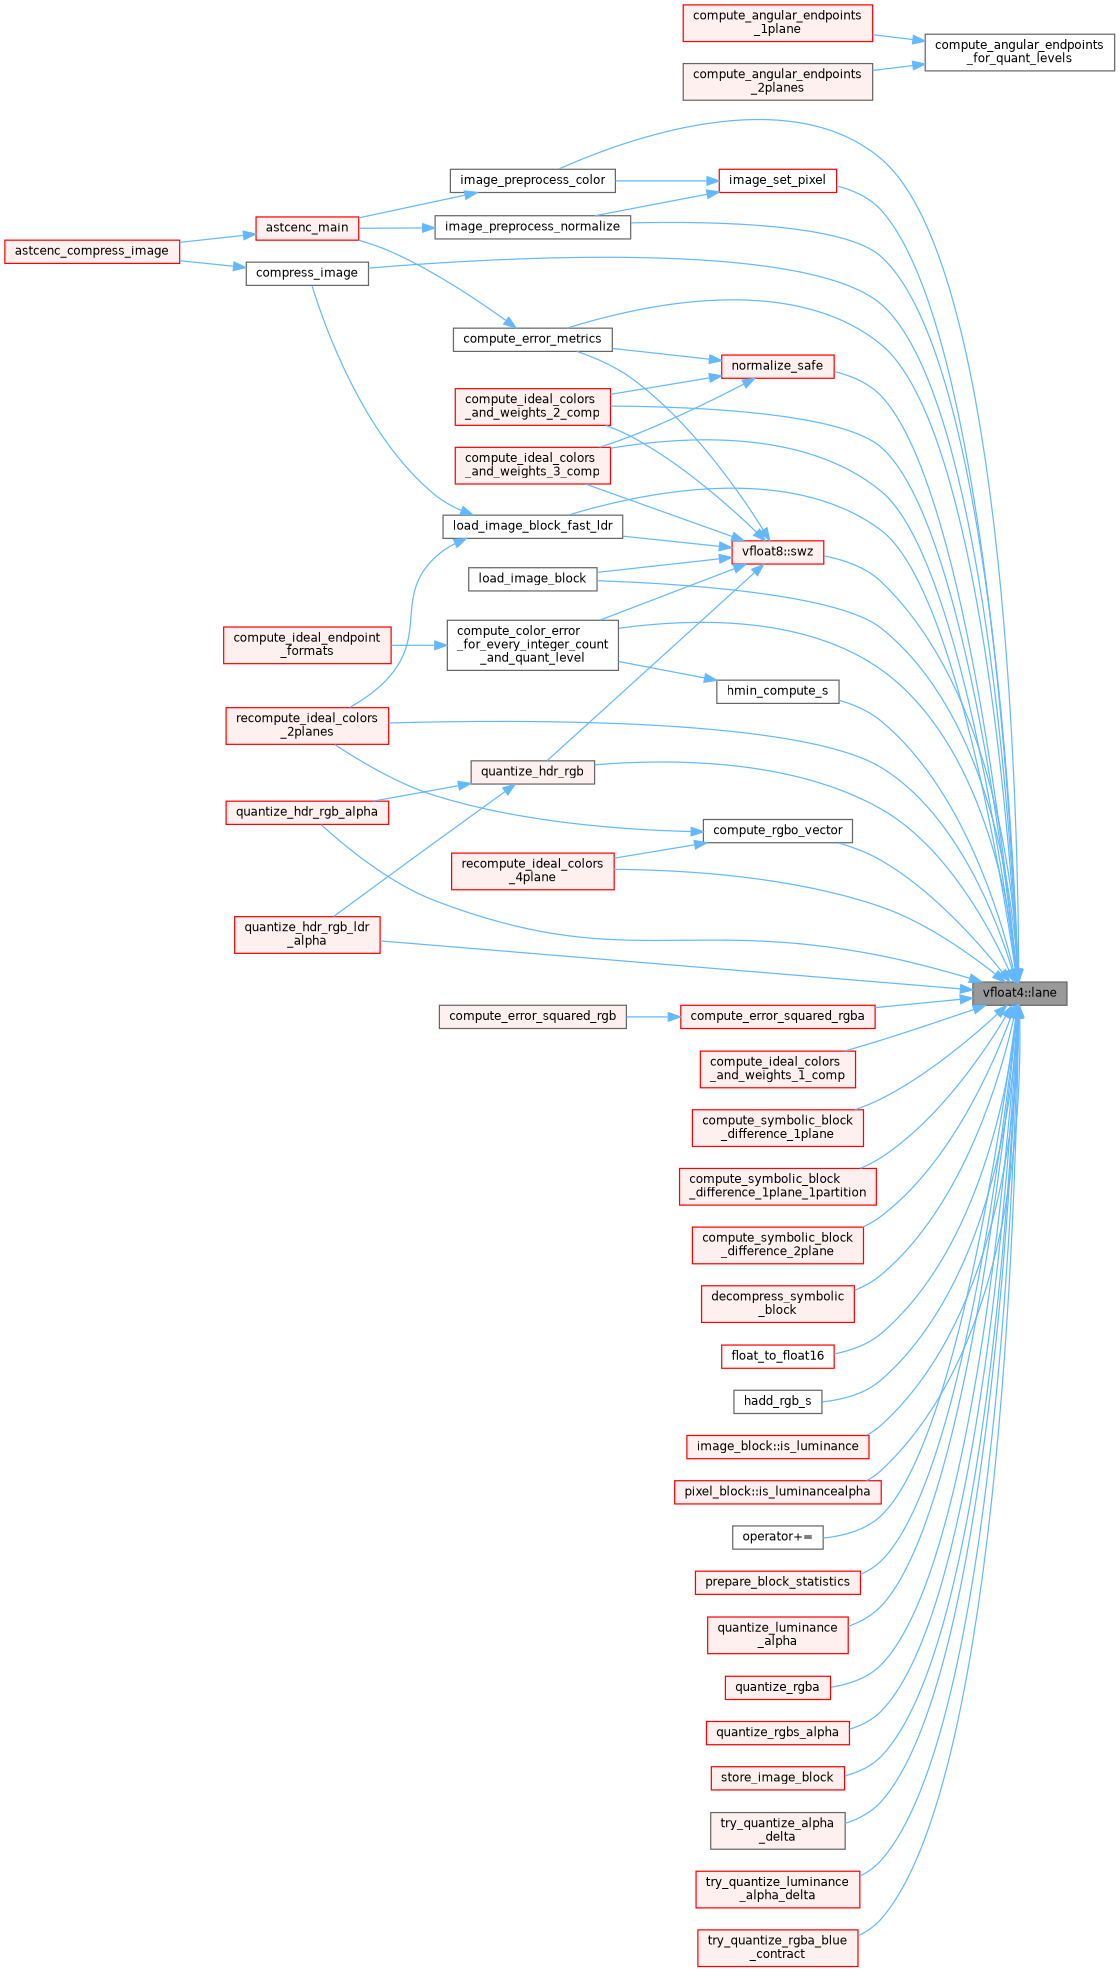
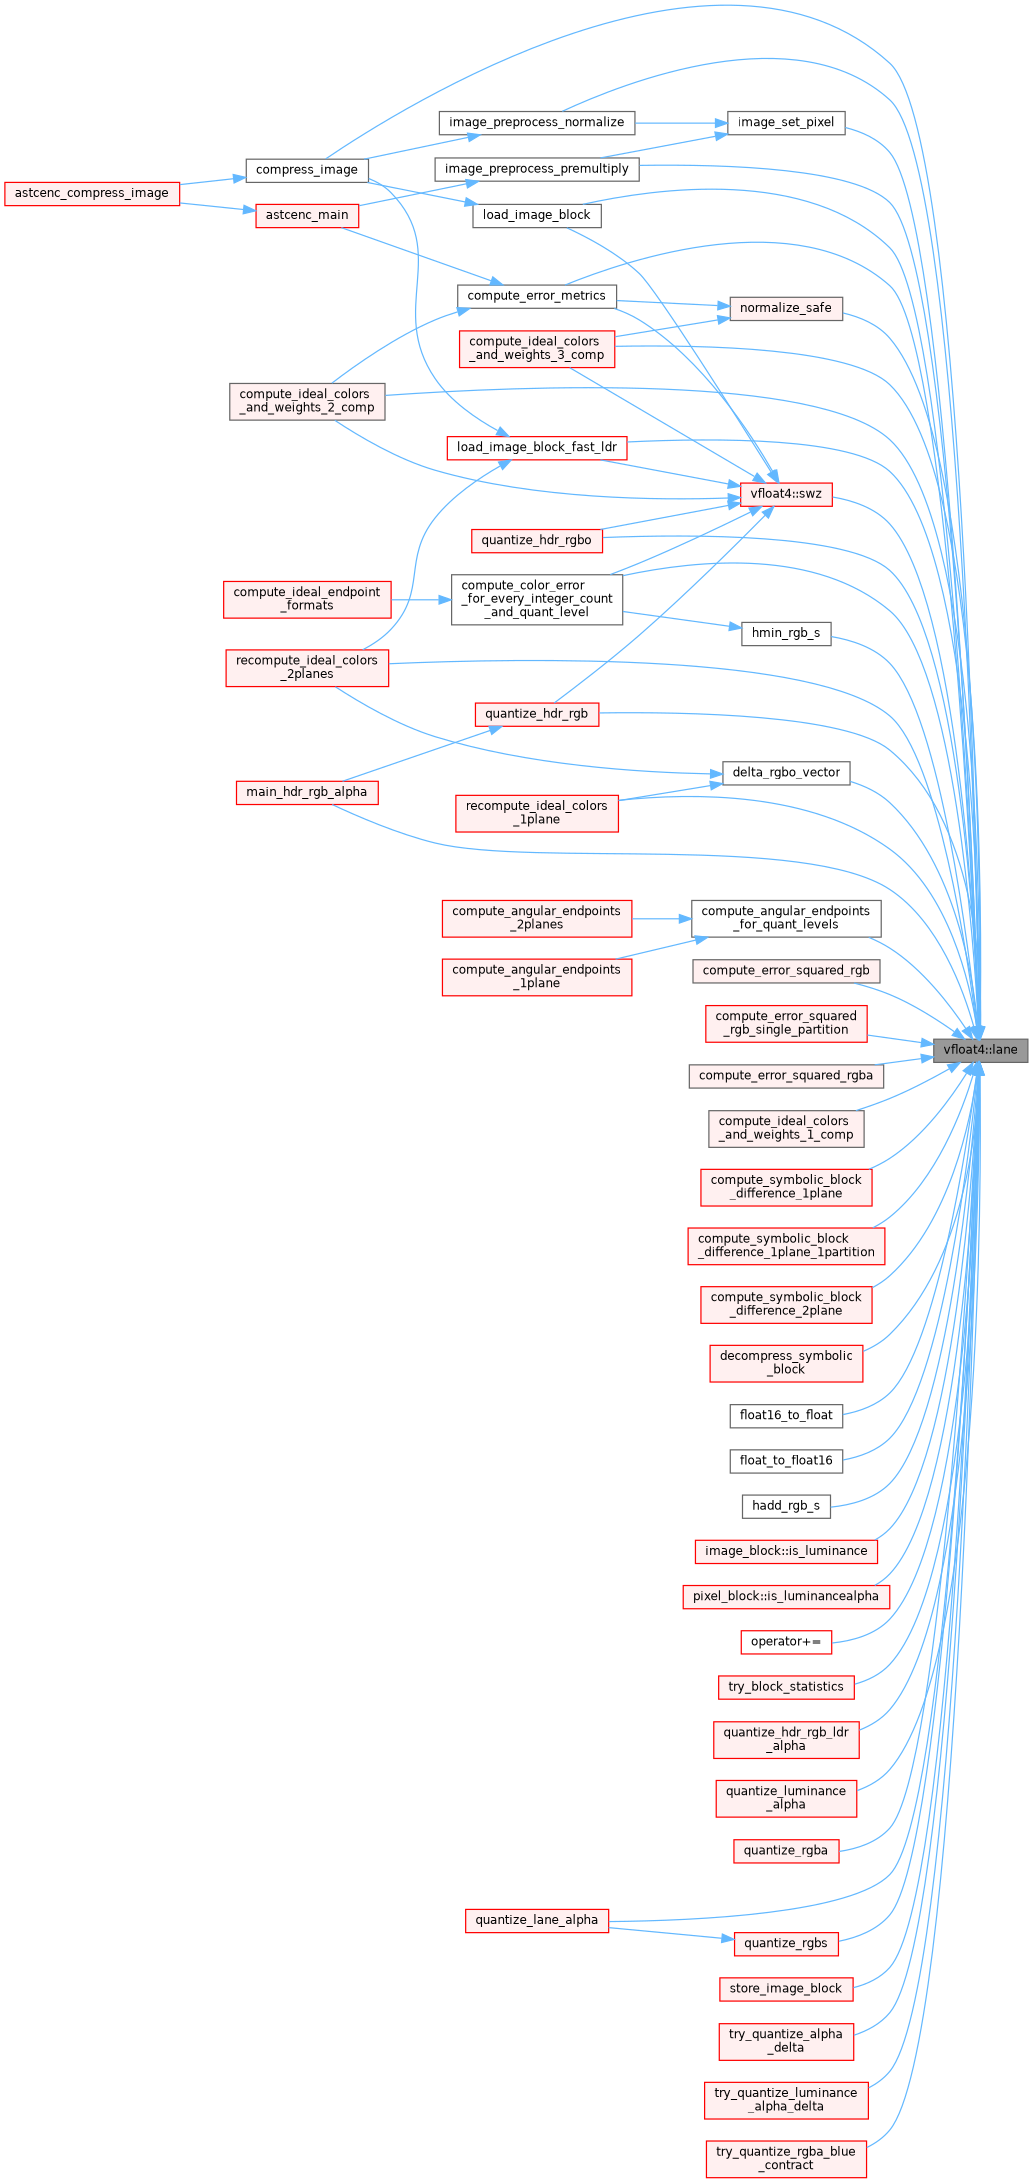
node "compute_angular_endpoints _2planes": color grey40 -> red
node "image_preprocess_color": label "image_preprocess_color" -> "image_preprocess_premultiply"
node "image_set_pixel": color red -> grey40
edge "compress_image" -> "load_image_block": added
edge "astcenc_main" -> "image_preprocess_normalize": now "compress_image" -> "image_preprocess_normalize"
node "normalize_safe": color red -> grey40
edge "compute_ideal_colors _and_weights_2_comp" -> "normalize_safe": now "compute_ideal_colors _and_weights_2_comp" -> "compute_error_metrics"
node "compute_ideal_colors _and_weights_2_comp": color red -> grey40
node "load_image_block_fast_ldr": color grey40 -> red
node "quantize_hdr_rgbo": added
node "vfloat8::swz": label "vfloat8::swz" -> "vfloat4::swz"
node "hmin_compute_s": label "hmin_compute_s" -> "hmin_rgb_s"
node "quantize_hdr_rgb": color grey40 -> red
node "quantize_hdr_rgb_alpha": label "quantize_hdr_rgb_alpha" -> "main_hdr_rgb_alpha"
node "compute_rgbo_vector": label "compute_rgbo_vector" -> "delta_rgbo_vector"
edge "quantize_hdr_rgb_ldr _alpha" -> "quantize_hdr_rgb": removed
node "recompute_ideal_colors _4plane": label "recompute_ideal_colors _4plane" -> "recompute_ideal_colors _1plane"
edge "compute_angular_endpoints _for_quant_levels" -> "vfloat4::lane": added
edge "compute_error_squared_rgb" -> "compute_error_squared_rgba": now "compute_error_squared_rgb" -> "vfloat4::lane"
node "compute_error_squared_rgba": color red -> grey40
node "compute_error_squared _rgb_single_partition": added
node "compute_ideal_colors _and_weights_1_comp": color red -> grey40
node "float_to_float16": color red -> grey40
node "float16_to_float": added
node "operator+=": color grey40 -> red
node "prepare_block_statistics": label "prepare_block_statistics" -> "try_block_statistics"
node "quantize_rgbs_alpha": label "quantize_rgbs_alpha" -> "quantize_lane_alpha"
node "try_quantize_alpha _delta": color grey40 -> red
node "quantize_rgbs": added
